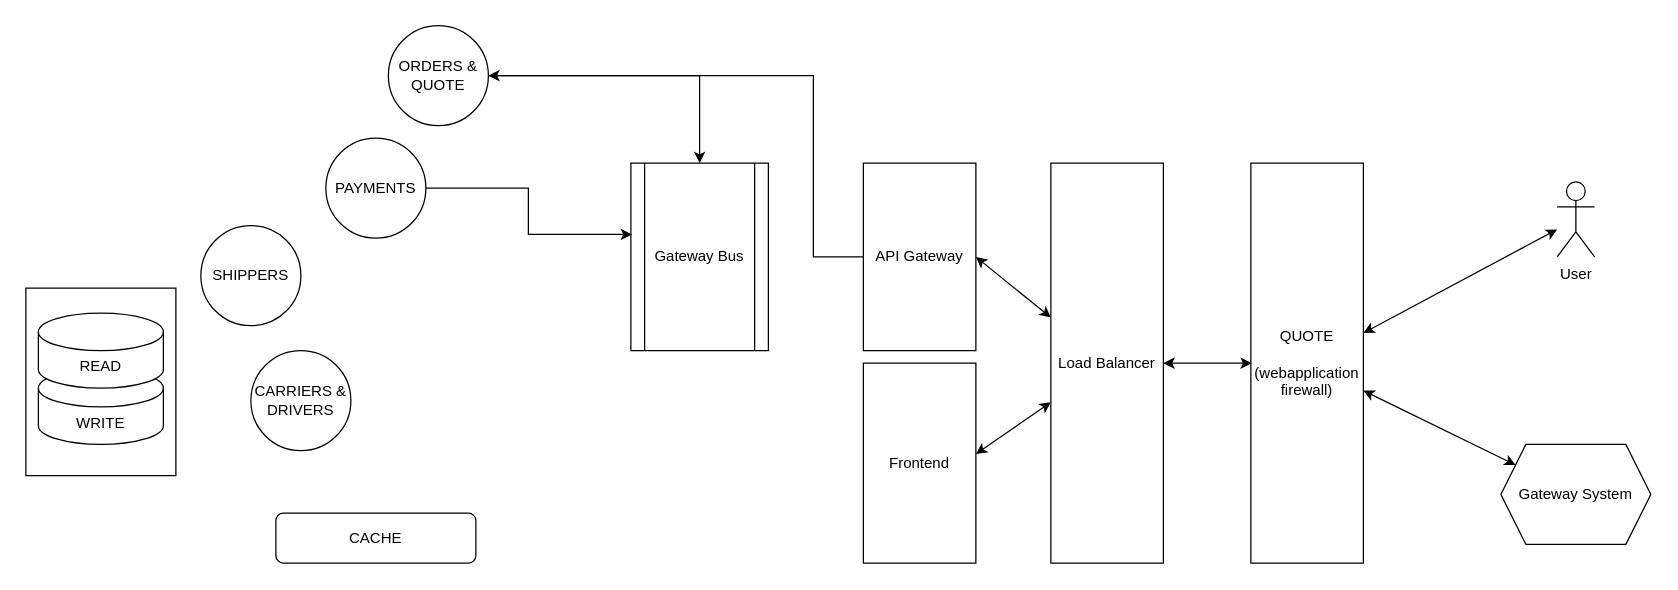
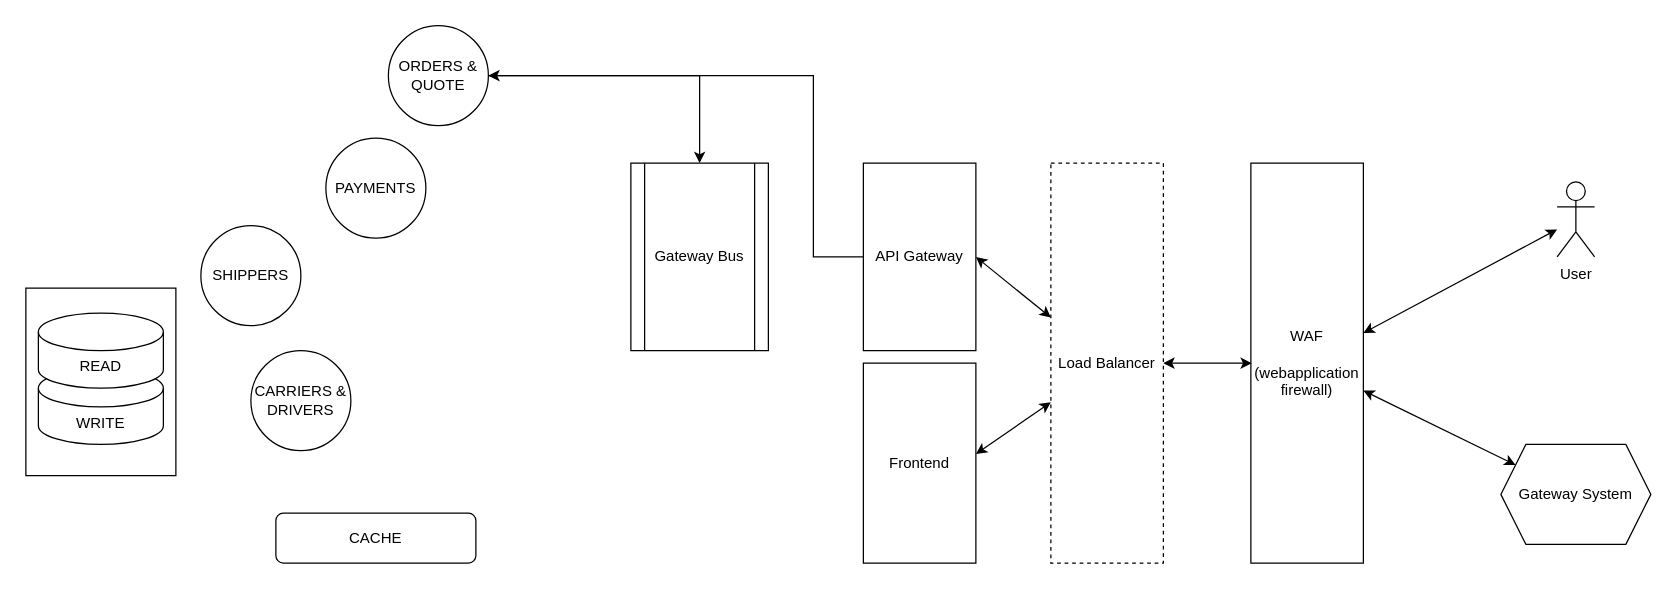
edge "PAYMENTS" -> "Gateway Bus": removed
node "Load Balancer": style solid -> dashed
node "QUOTE (webapplication firewall)": label "QUOTE (webapplication firewall)" -> "WAF (webapplication firewall)"
